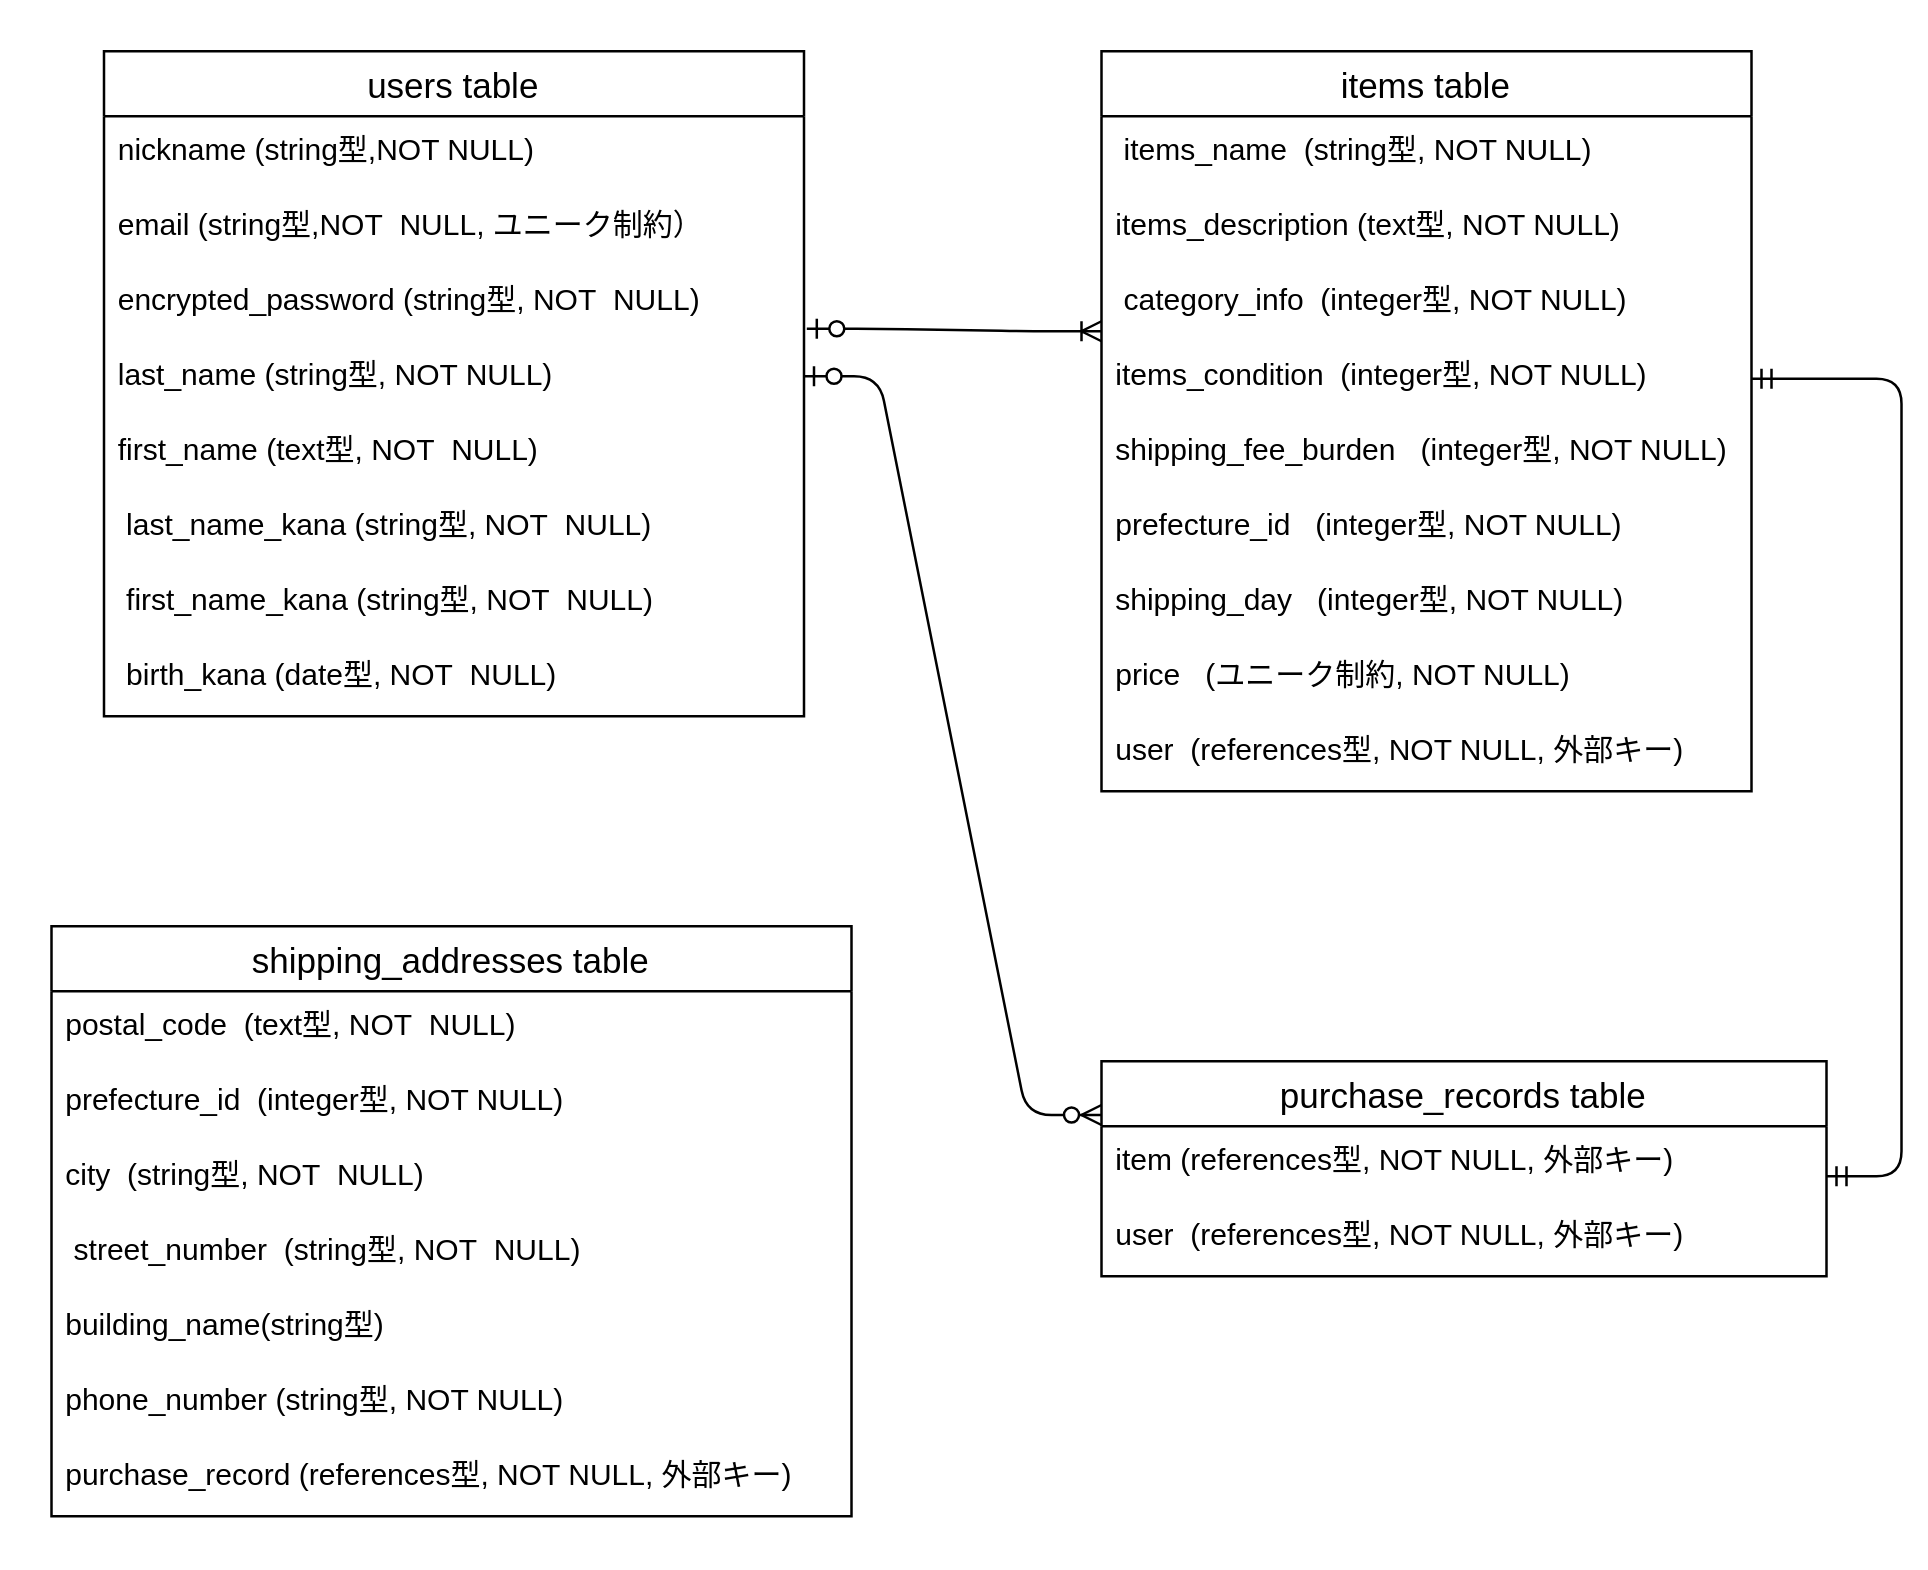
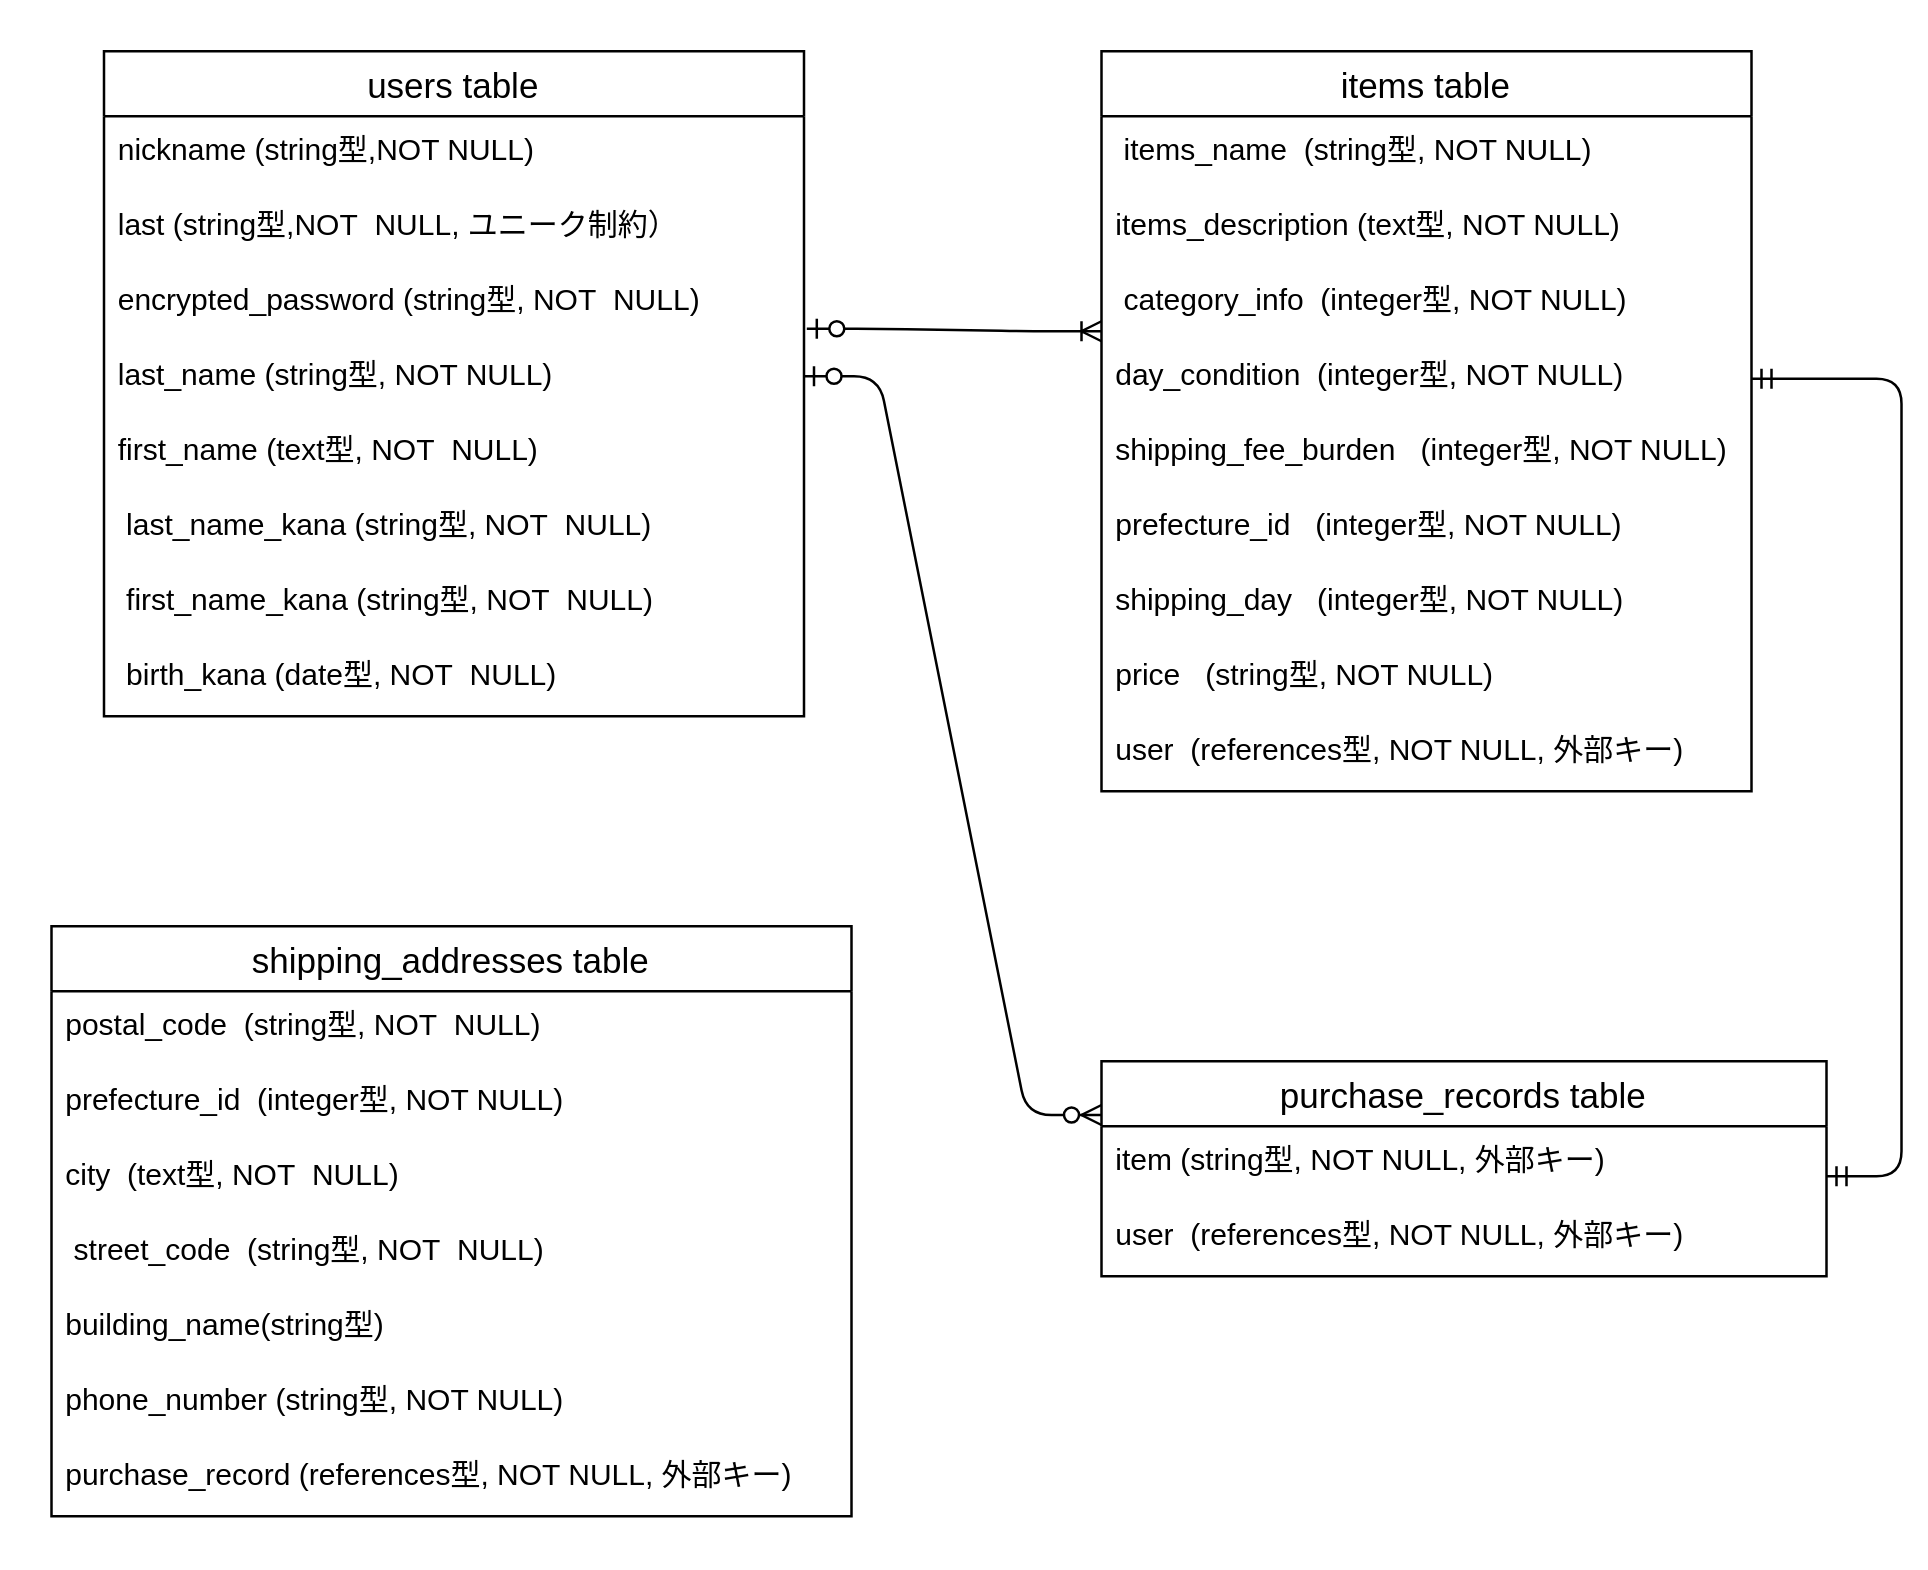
node "email (string型,NOT NULL, ユニーク制約）": label "email (string型,NOT NULL, ユニーク制約）" -> "last (string型,NOT NULL, ユニーク制約）"
node "items_condition (integer型, NOT NULL)": label "items_condition (integer型, NOT NULL)" -> "day_condition (integer型, NOT NULL)"
node "price (ユニーク制約, NOT NULL)": label "price (ユニーク制約, NOT NULL)" -> "price (string型, NOT NULL)"
node "postal_code (text型, NOT NULL)": label "postal_code (text型, NOT NULL)" -> "postal_code (string型, NOT NULL)"
node "item (references型, NOT NULL, 外部キー)": label "item (references型, NOT NULL, 外部キー)" -> "item (string型, NOT NULL, 外部キー)"
node "city (string型, NOT NULL)": label "city (string型, NOT NULL)" -> "city (text型, NOT NULL)"
node "street_number (string型, NOT NULL)": label "street_number (string型, NOT NULL)" -> "street_code (string型, NOT NULL)"
